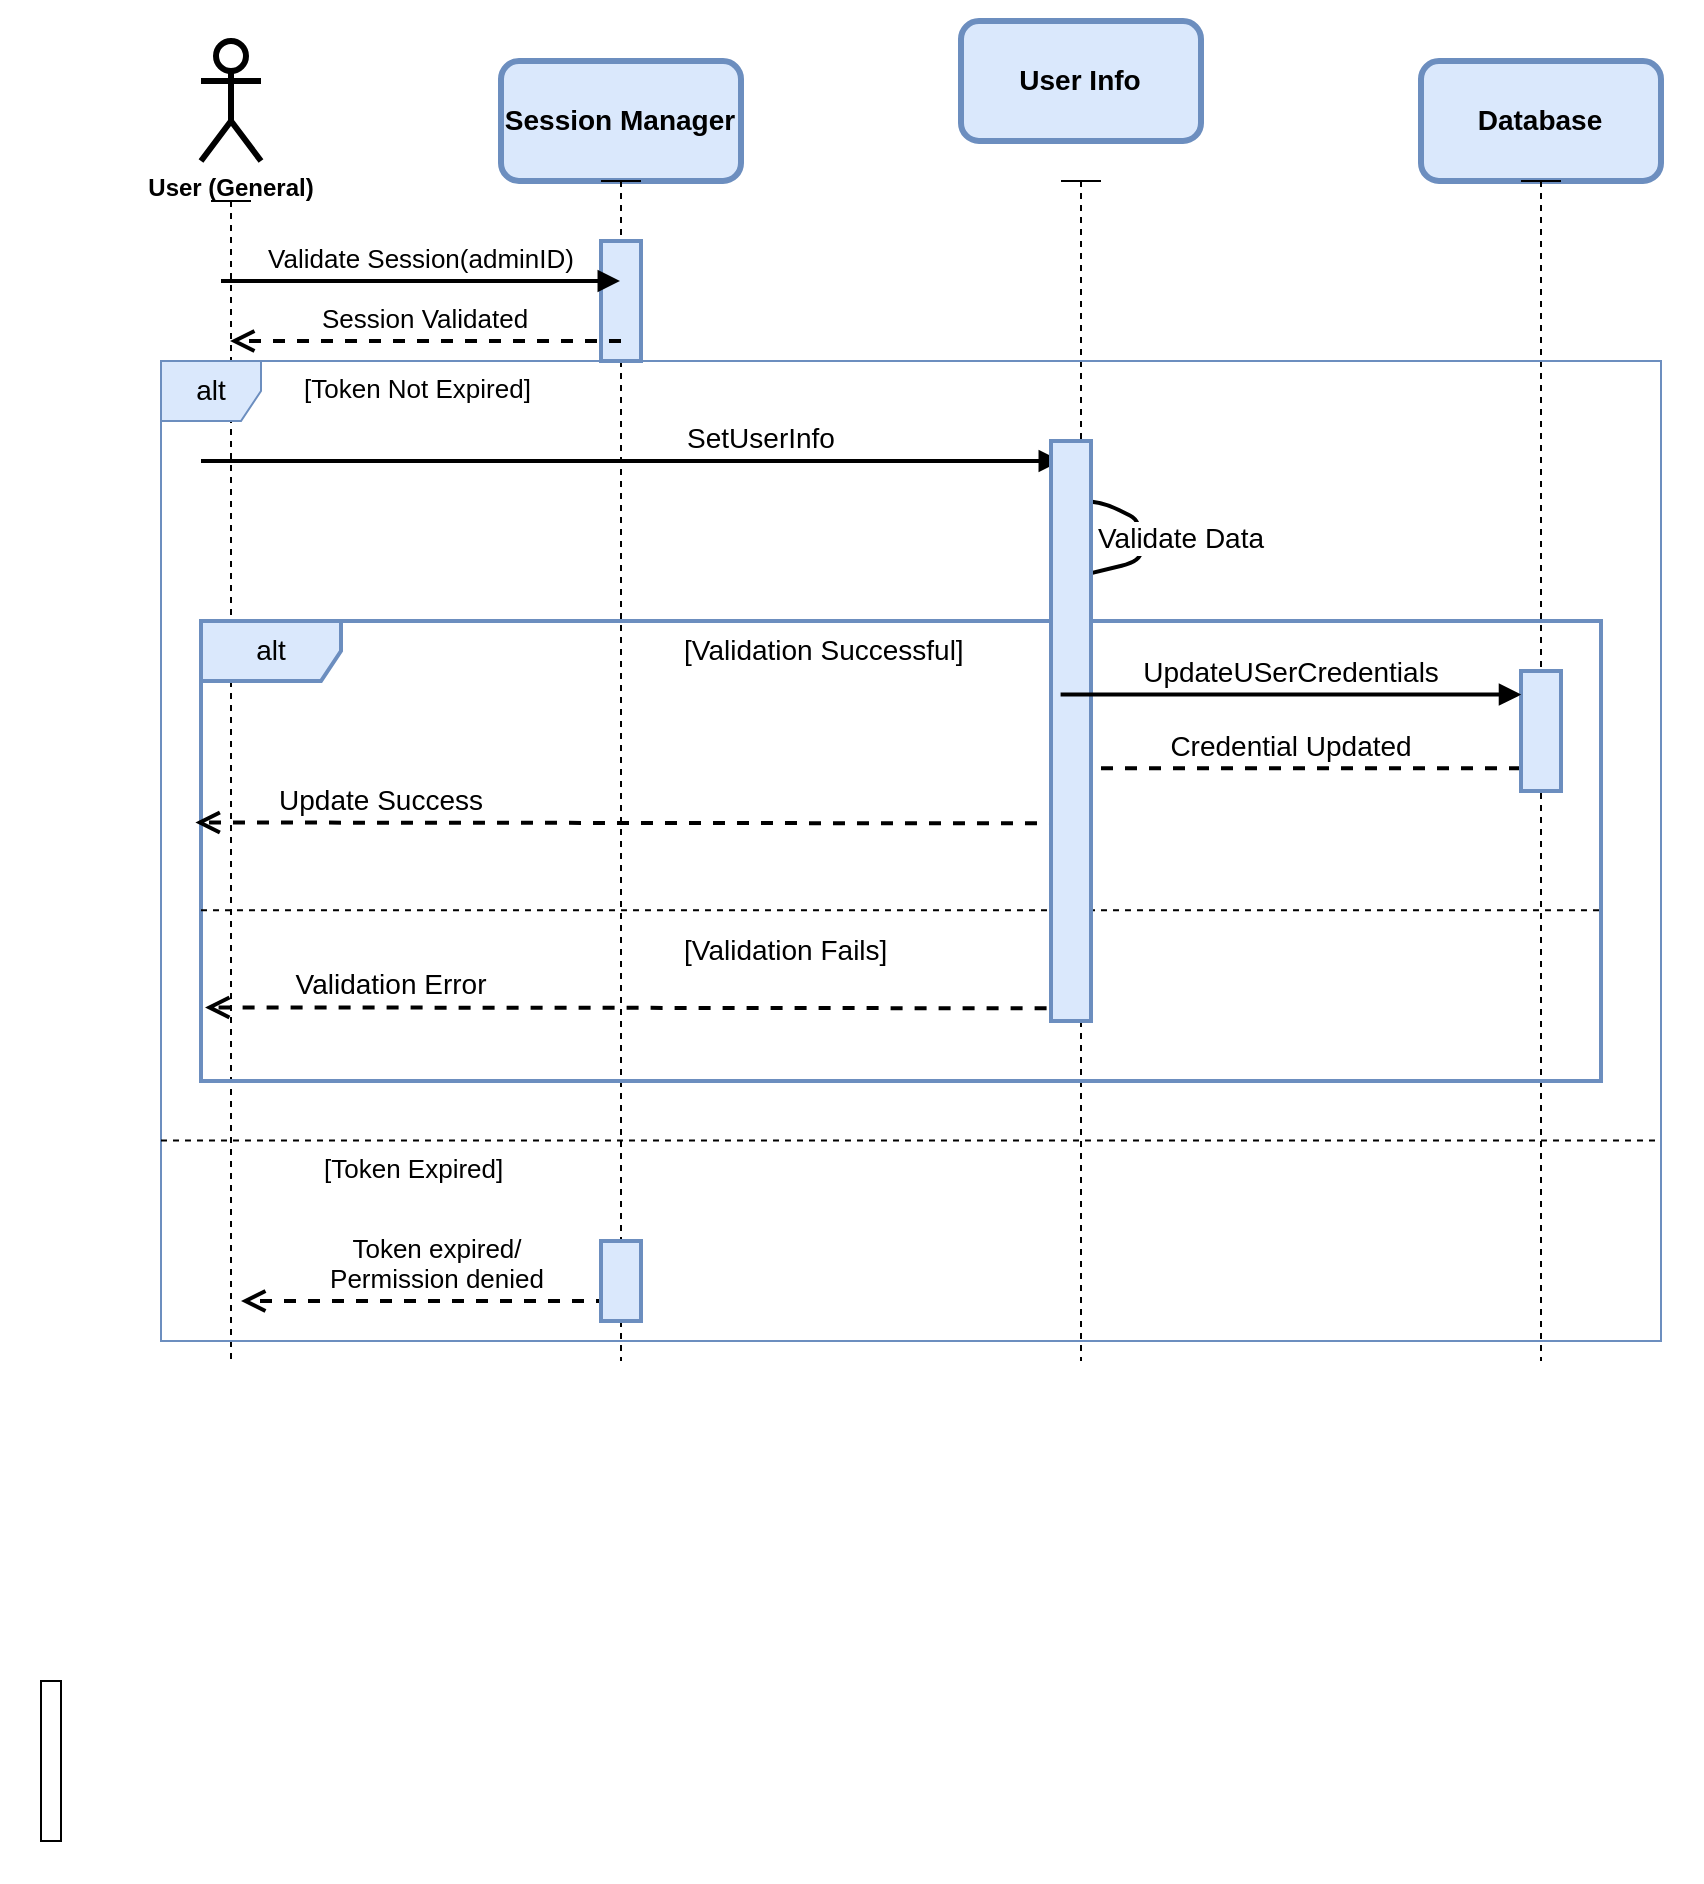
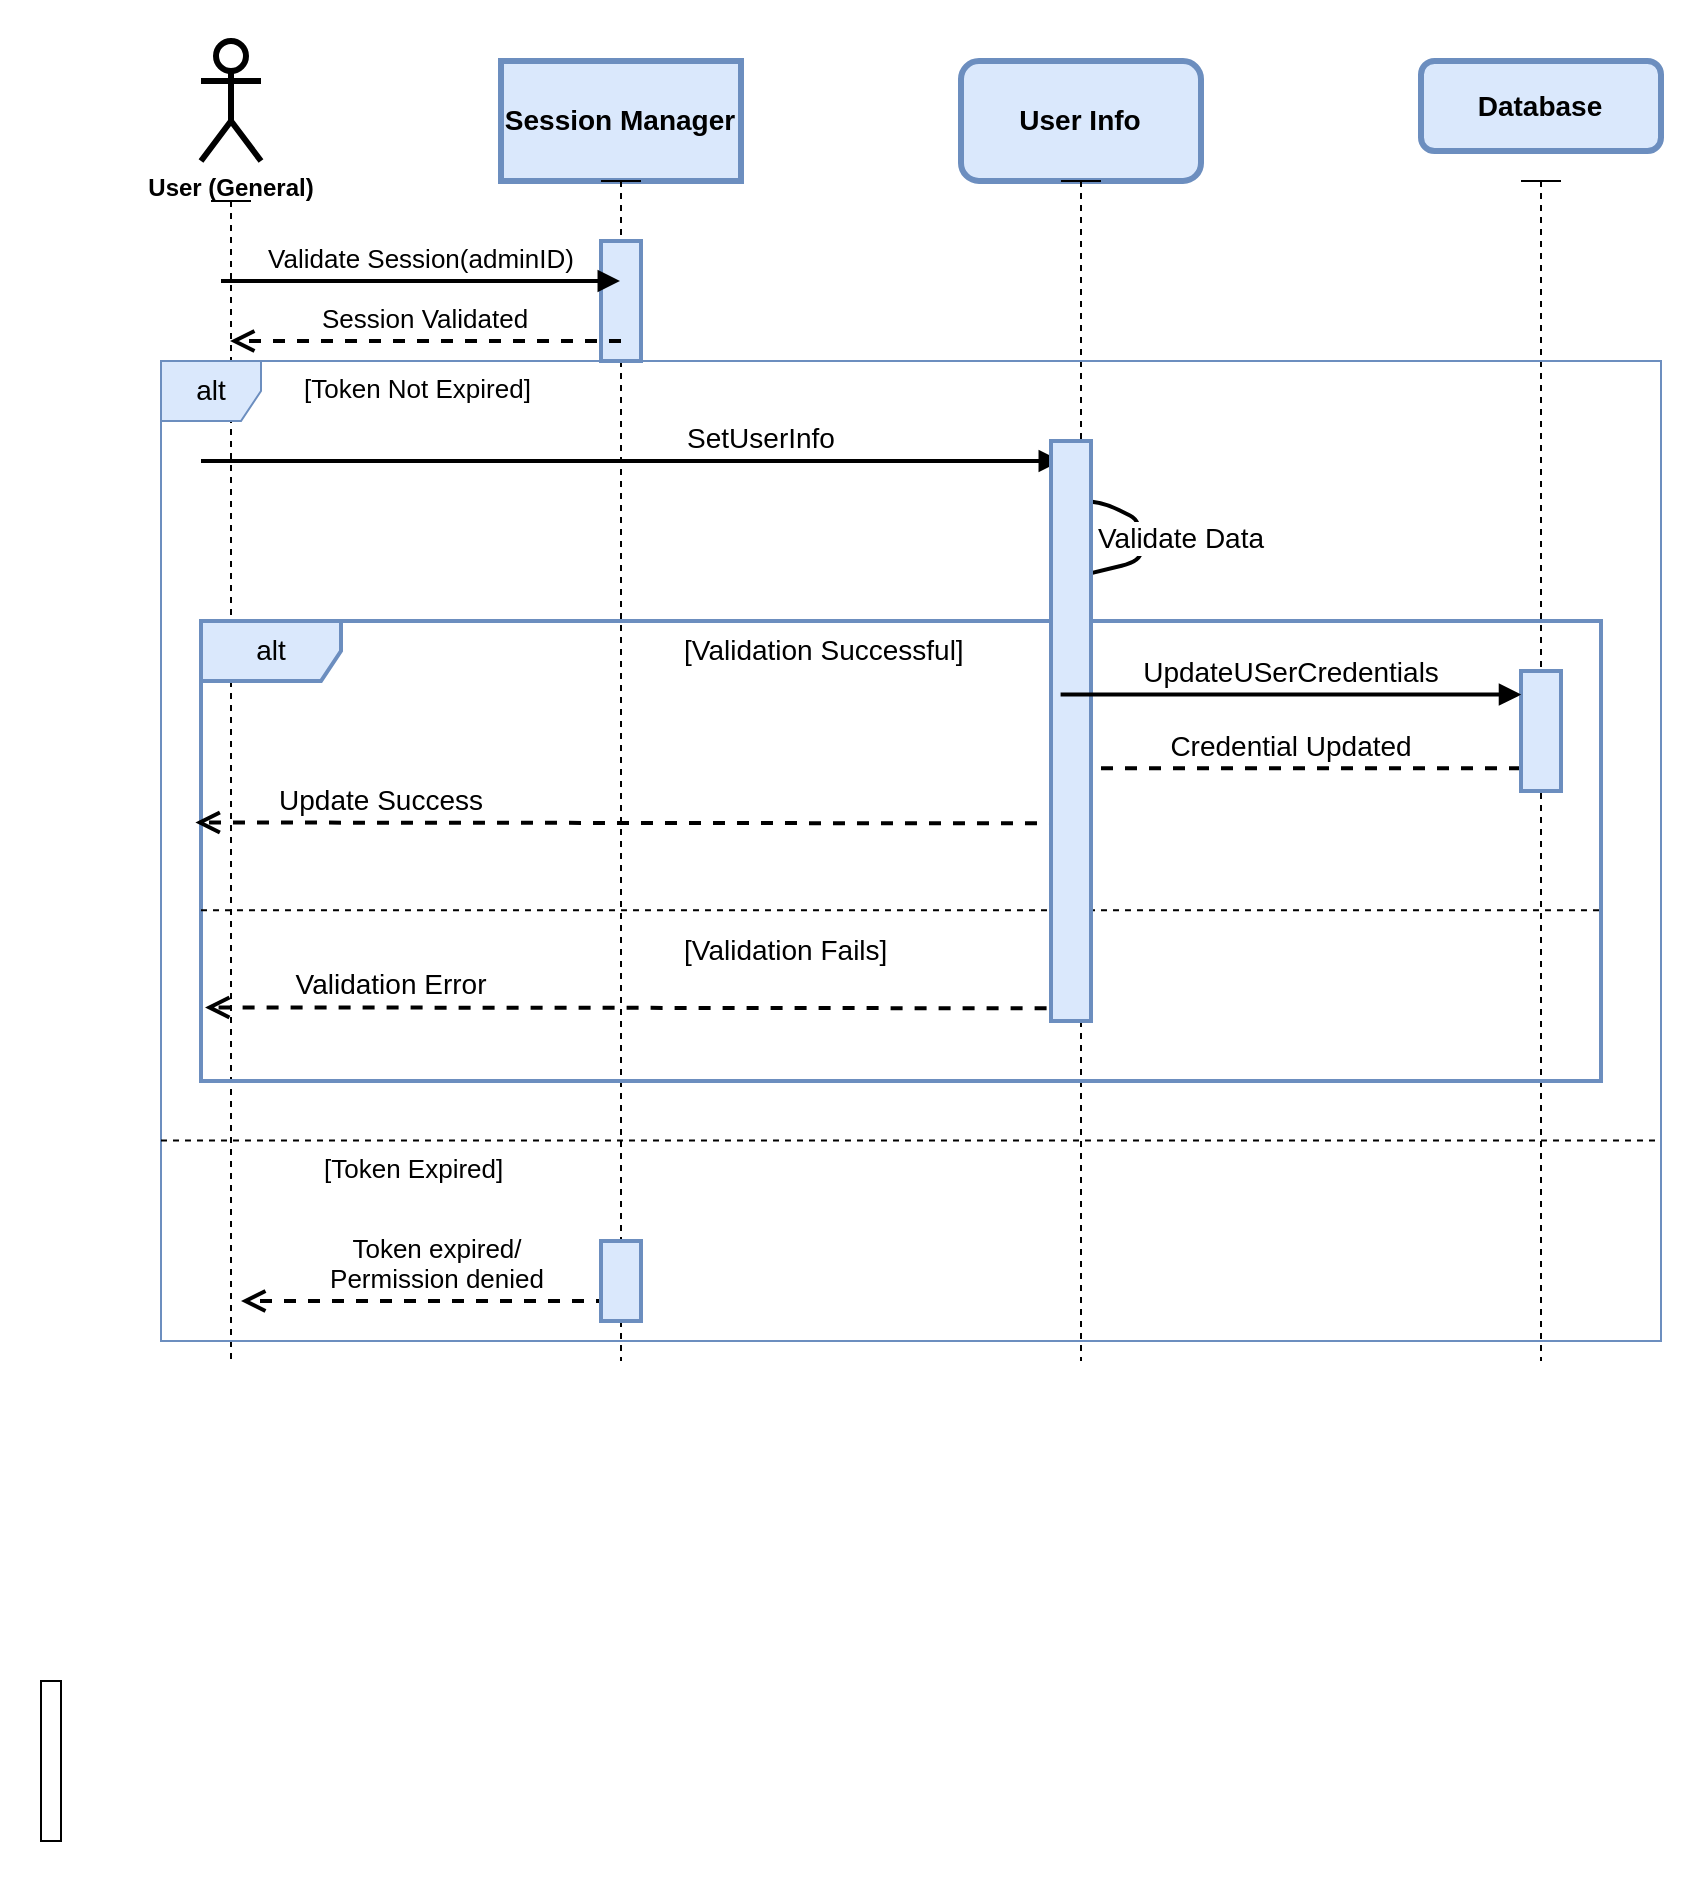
node "User Info": moved (1081, 81) -> (1081, 121)
node "Session Manager": shape rounded rectangle -> rectangle
node "Database": size 240x120 -> 240x90
